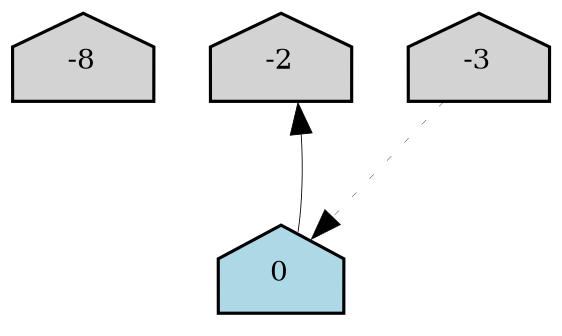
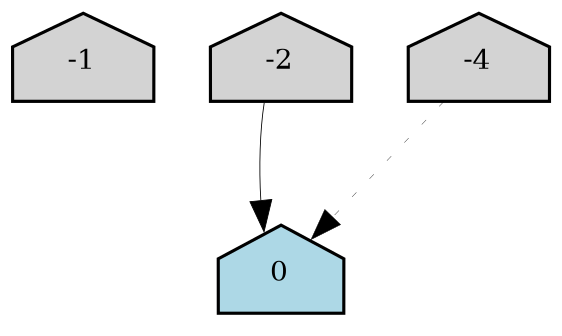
node "-8": label "-8" -> "-1"
node "-3": label "-3" -> "-4"
edge "0" -> "-2": reversed
